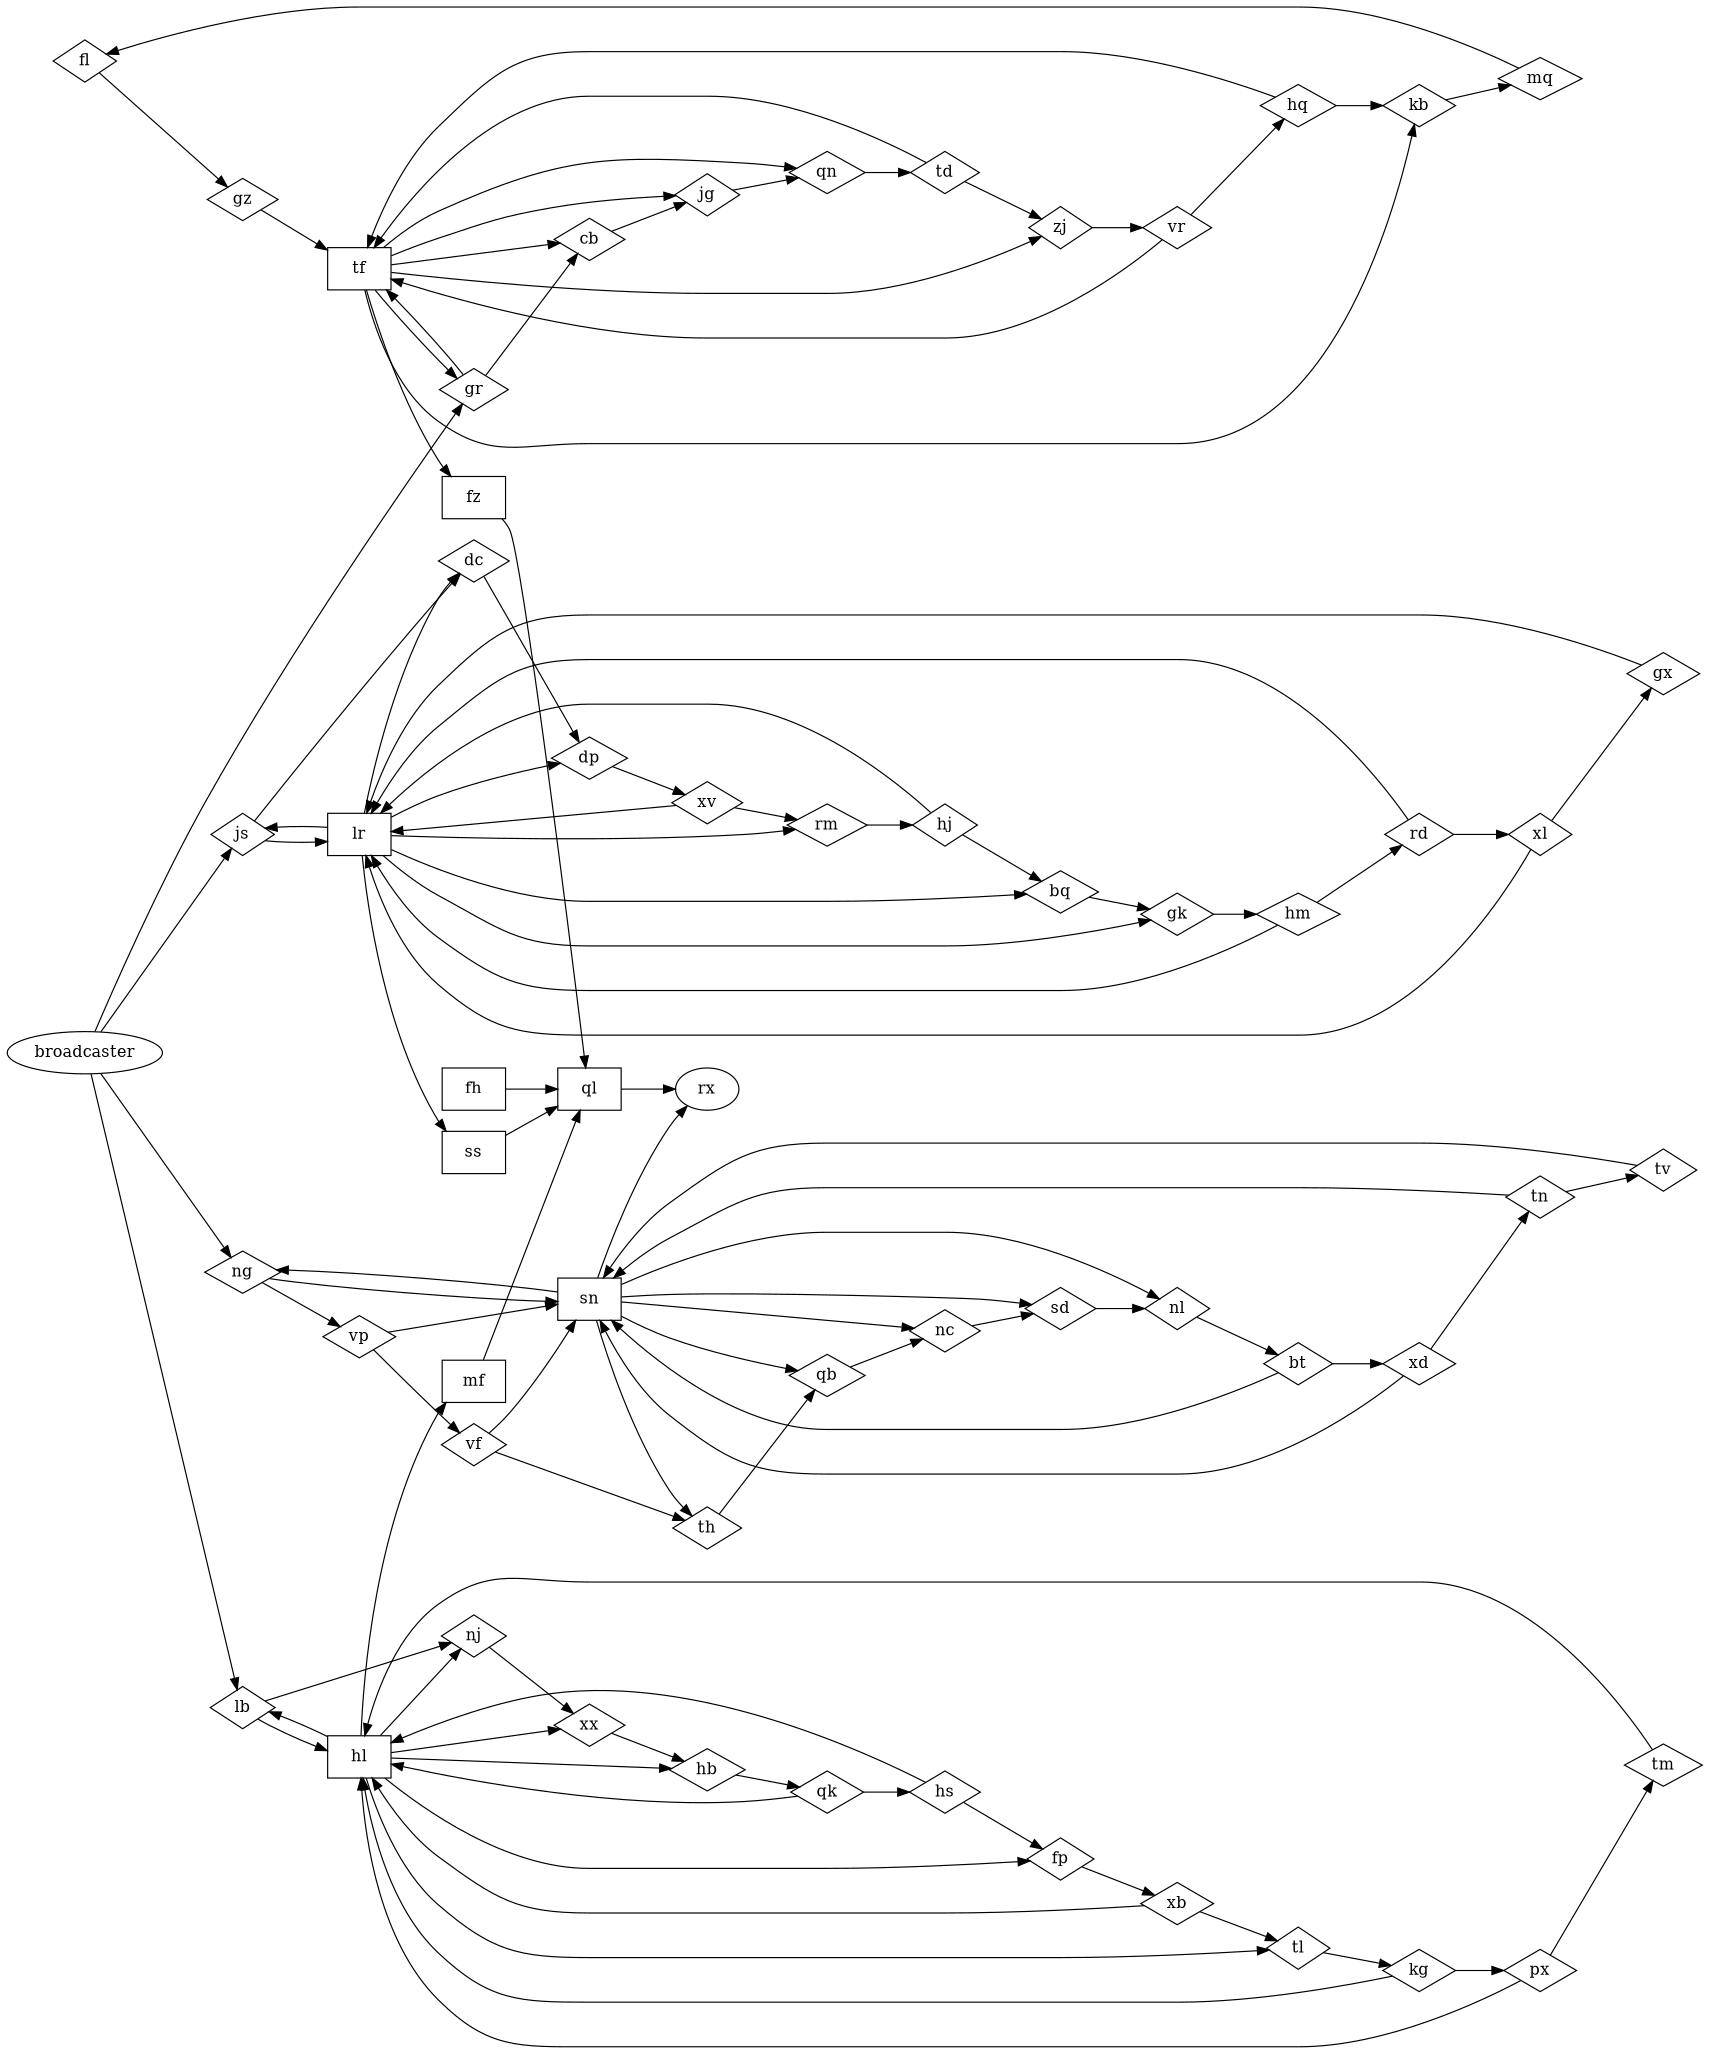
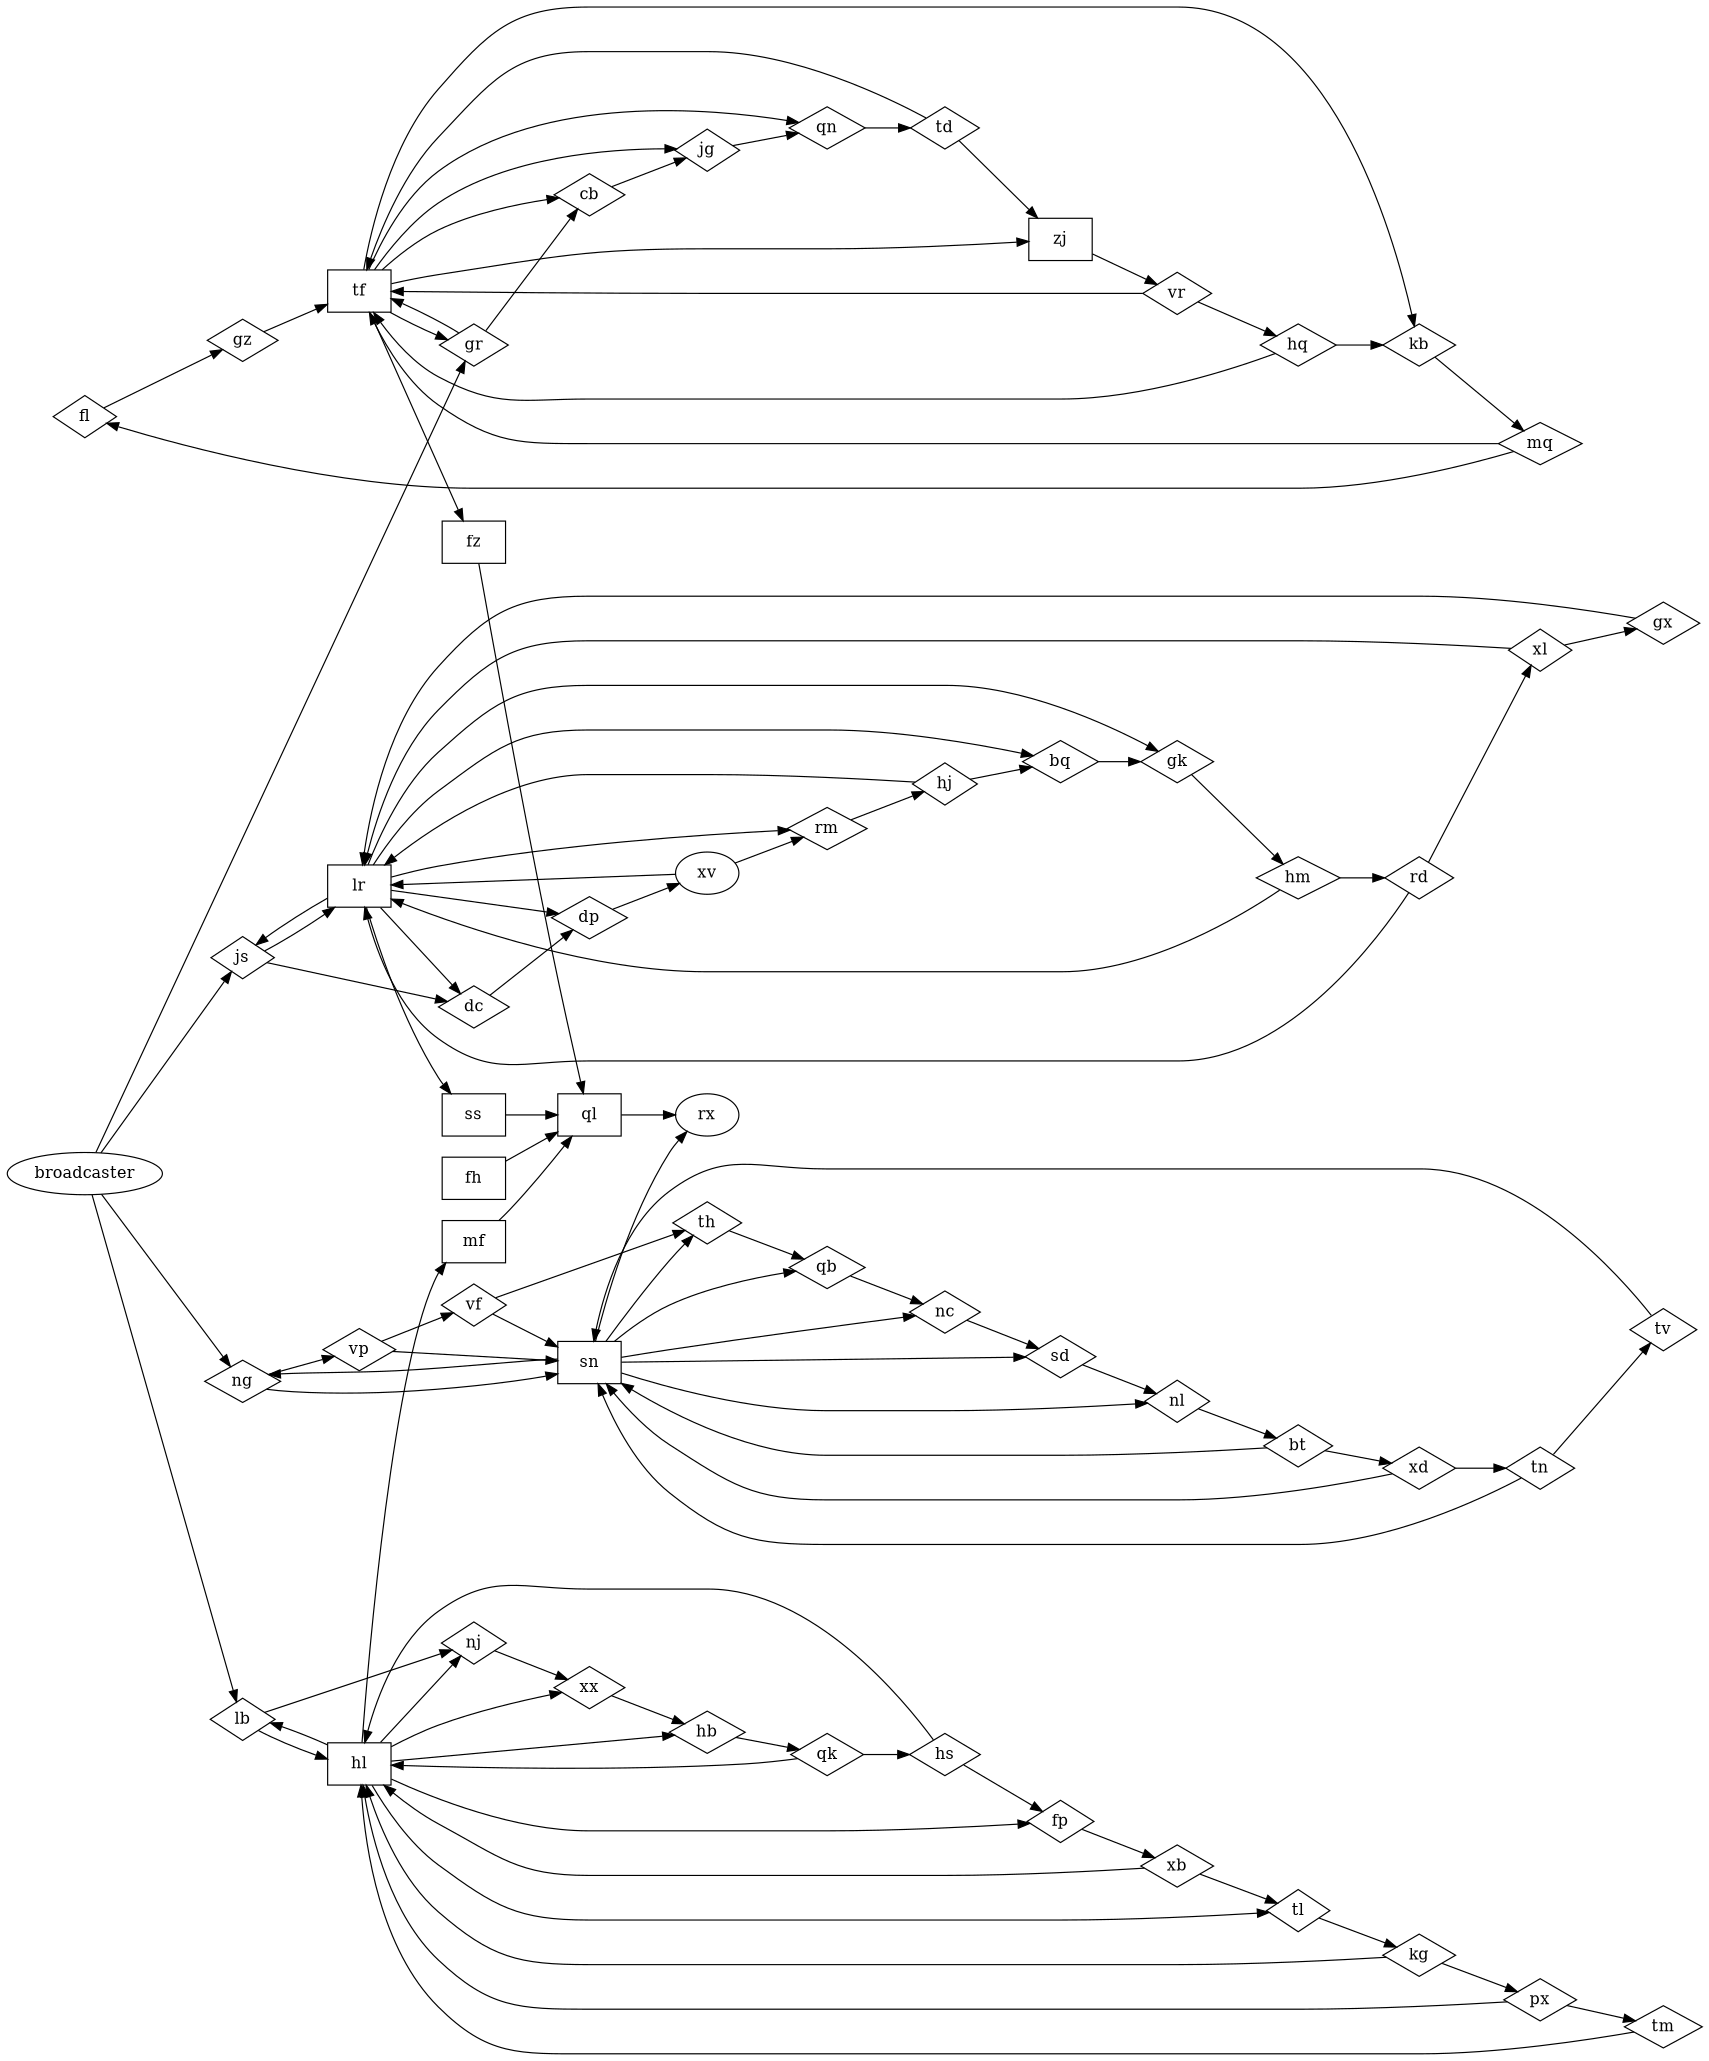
node "zj": shape diamond -> box
edge "mq" -> "tf": added
node "xv": shape diamond -> ellipse
